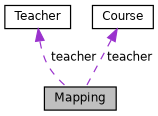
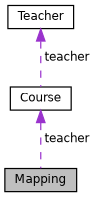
edge "Mapping" -> "Teacher": now "Course" -> "Teacher"
